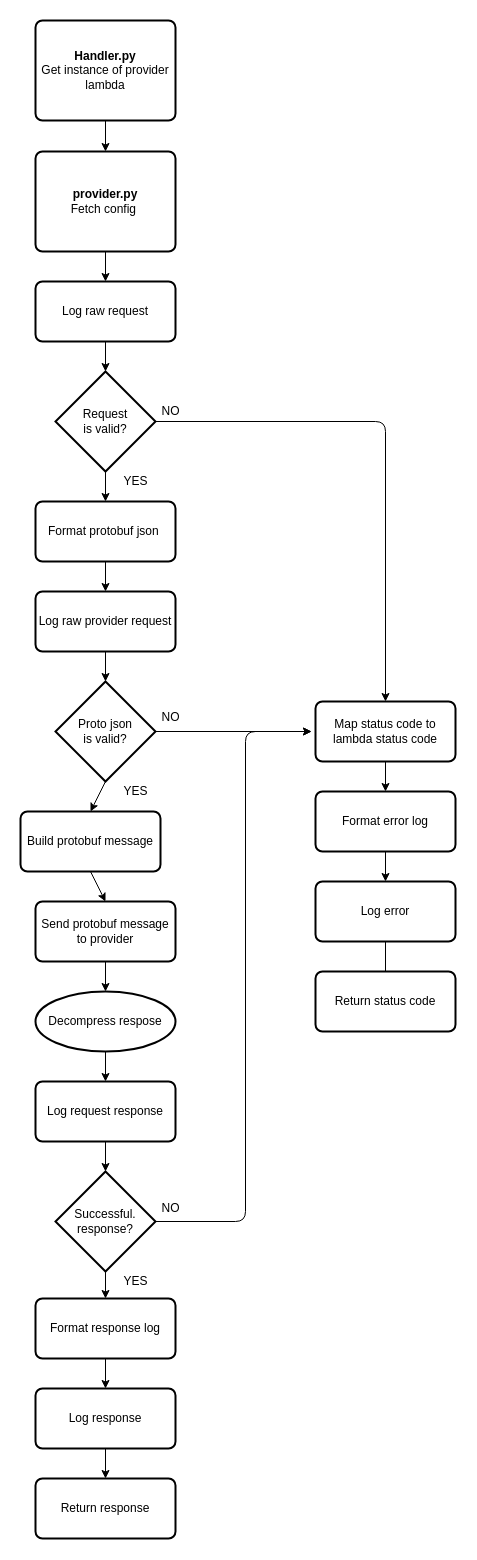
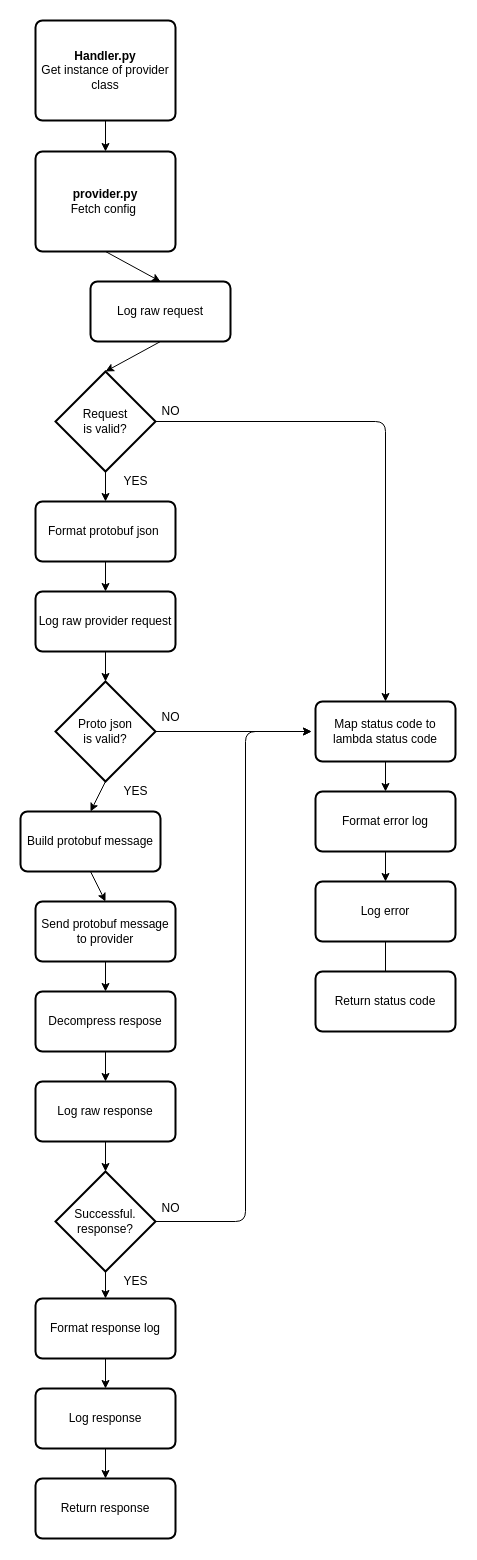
node "Handler.py Get instance of provider lambda": label "Handler.py Get instance of provider lambda" -> "Handler.py Get instance of provider class"
node "Log raw request": moved (106, 312) -> (161, 312)
node "Decompress respose": shape ellipse -> rounded rectangle
node "Log request response": label "Log request response" -> "Log raw response"
